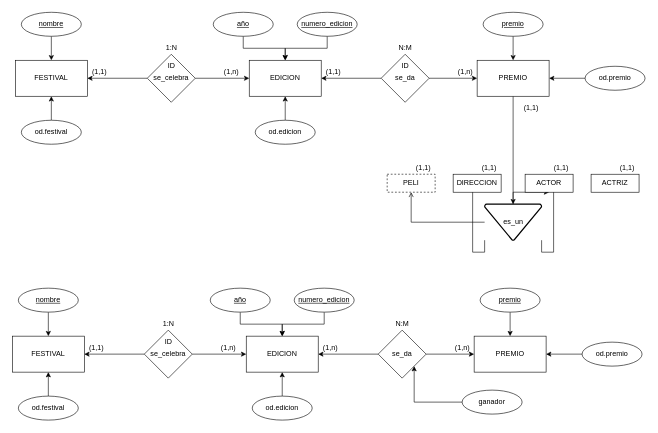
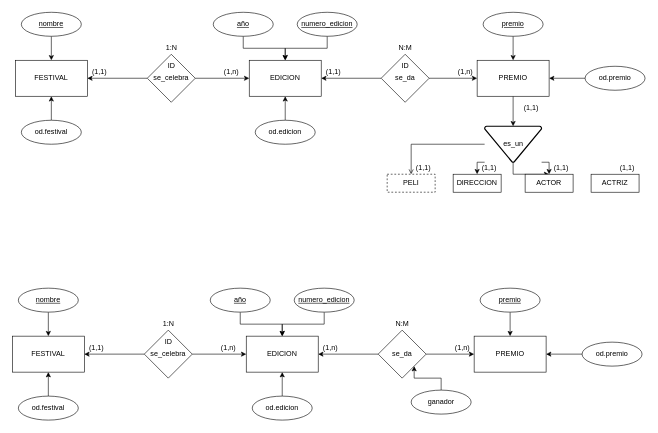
node "es_un": moved (513, 222) -> (513, 144)
node "ganador": moved (492, 402) -> (441, 402)
